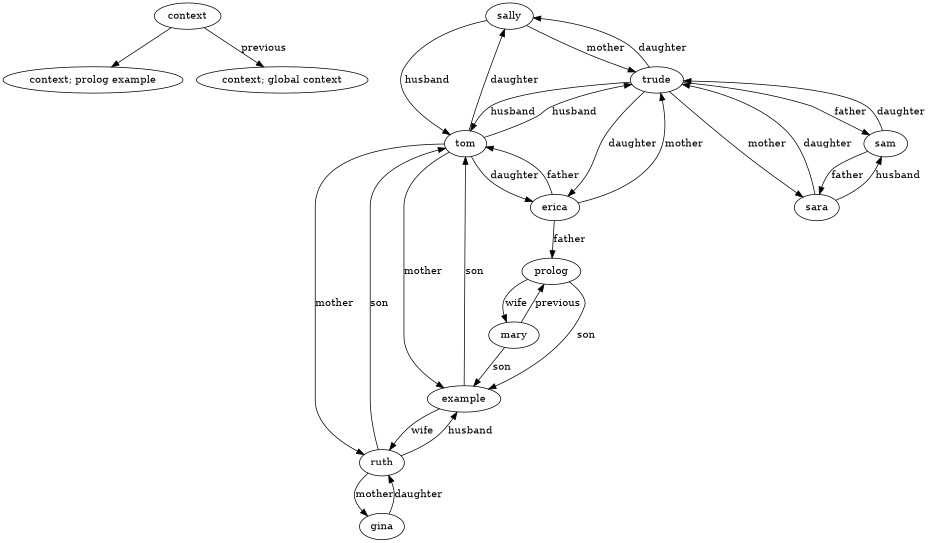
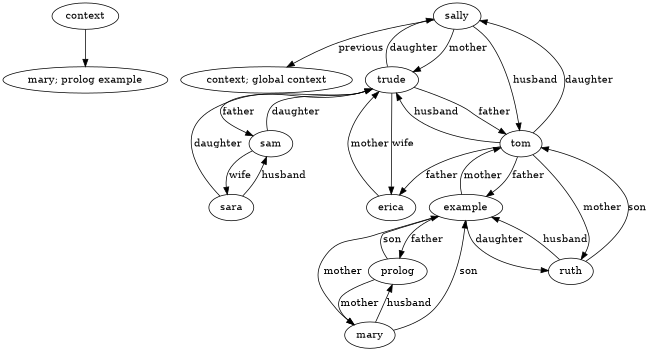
edge "context" -> "context; global context": now "sally" -> "context; global context"
node "context; prolog example": label "context; prolog example" -> "mary; prolog example"
edge "trude" -> "tom": label "husband" -> "father"
edge "trude" -> "erica": label "daughter" -> "wife"
edge "trude" -> "sara": removed, label "mother"
edge "erica" -> "tom": removed, label "father"
edge "tom" -> "erica": label "daughter" -> "father"
edge "sam" -> "sara": label "father" -> "wife"
edge "erica" -> "prolog": now "example" -> "prolog"
edge "example" -> "mary": added, label "mother"
edge "tom" -> "example": label "mother" -> "father"
edge "example" -> "tom": label "son" -> "mother"
edge "prolog" -> "mary": label "wife" -> "mother"
edge "mary" -> "prolog": label "previous" -> "husband"
edge "example" -> "ruth": label "wife" -> "daughter"
node "gina": removed
